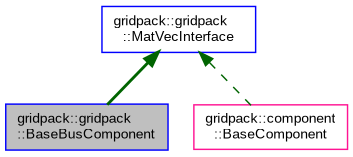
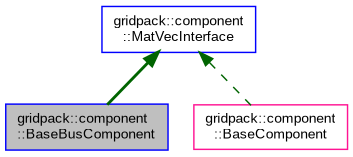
node "gridpack::gridpack ::MatVecInterface": label "gridpack::gridpack ::MatVecInterface" -> "gridpack::component ::MatVecInterface"
node "gridpack::gridpack ::BaseBusComponent": label "gridpack::gridpack ::BaseBusComponent" -> "gridpack::component ::BaseBusComponent"
